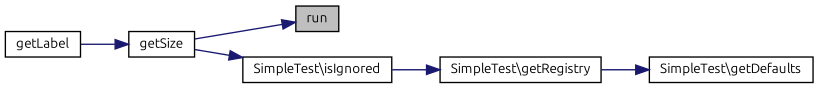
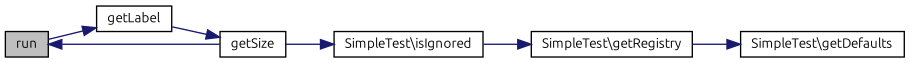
edge "run" -> "getLabel": added
